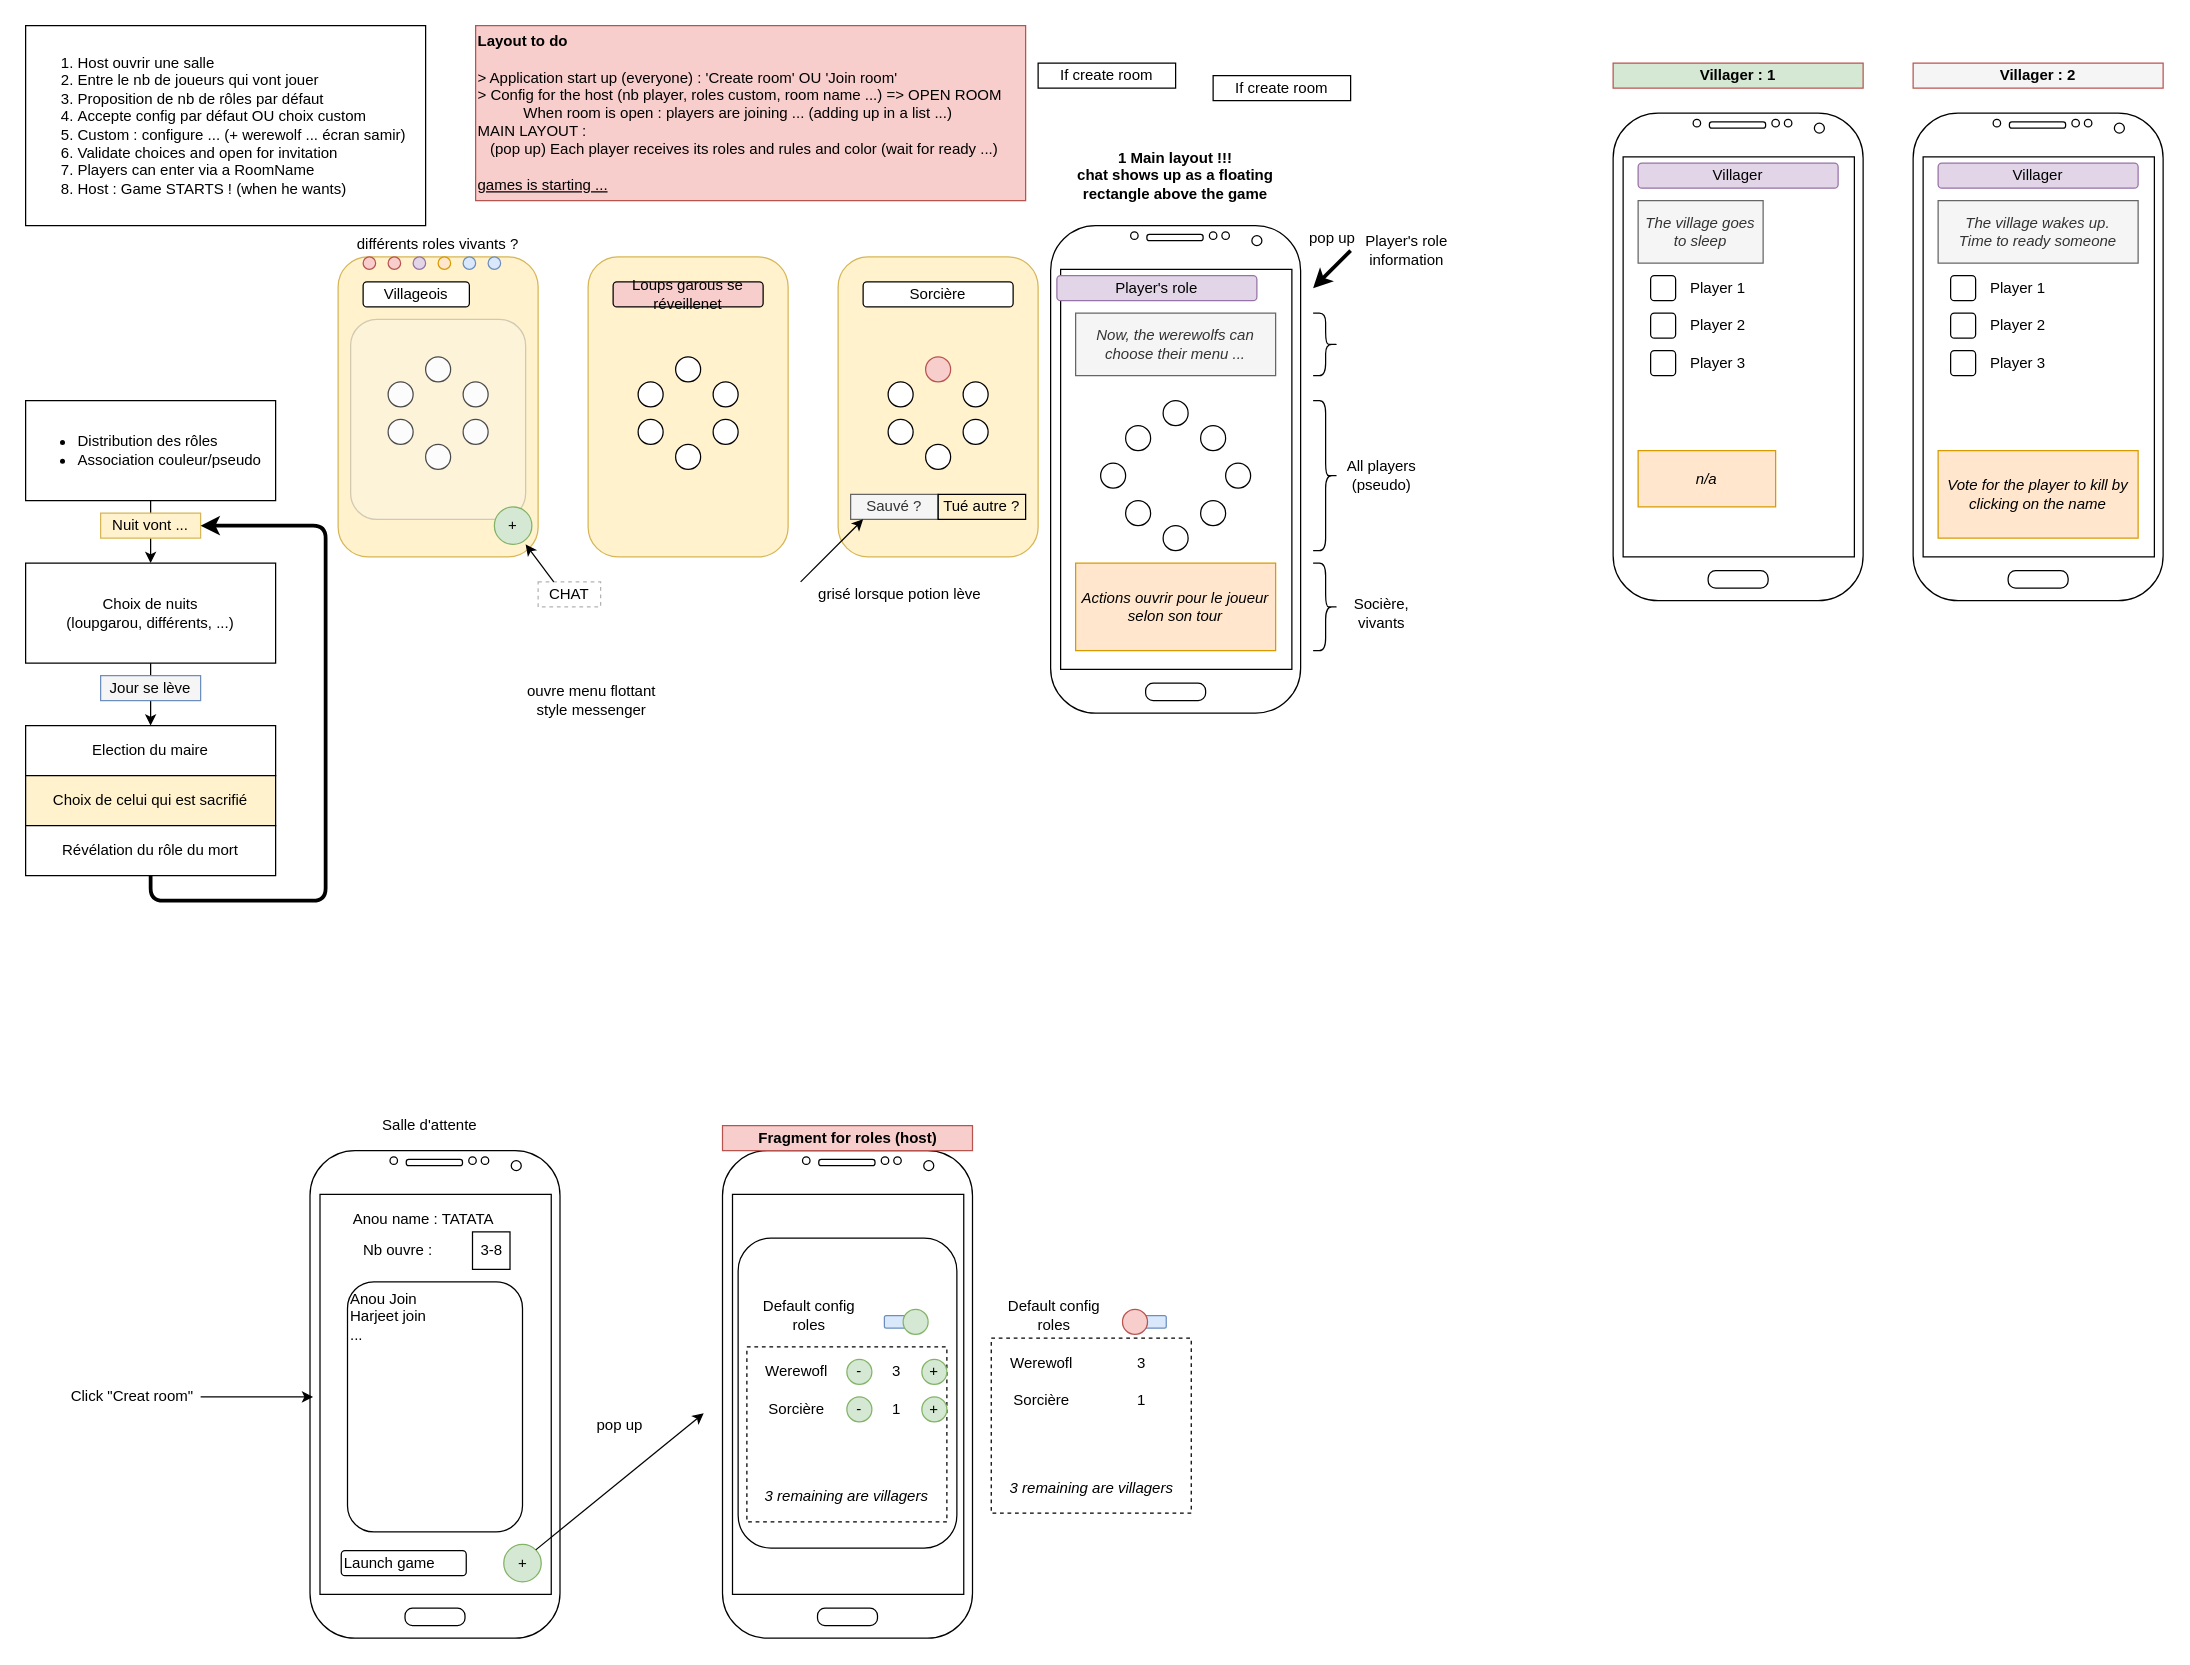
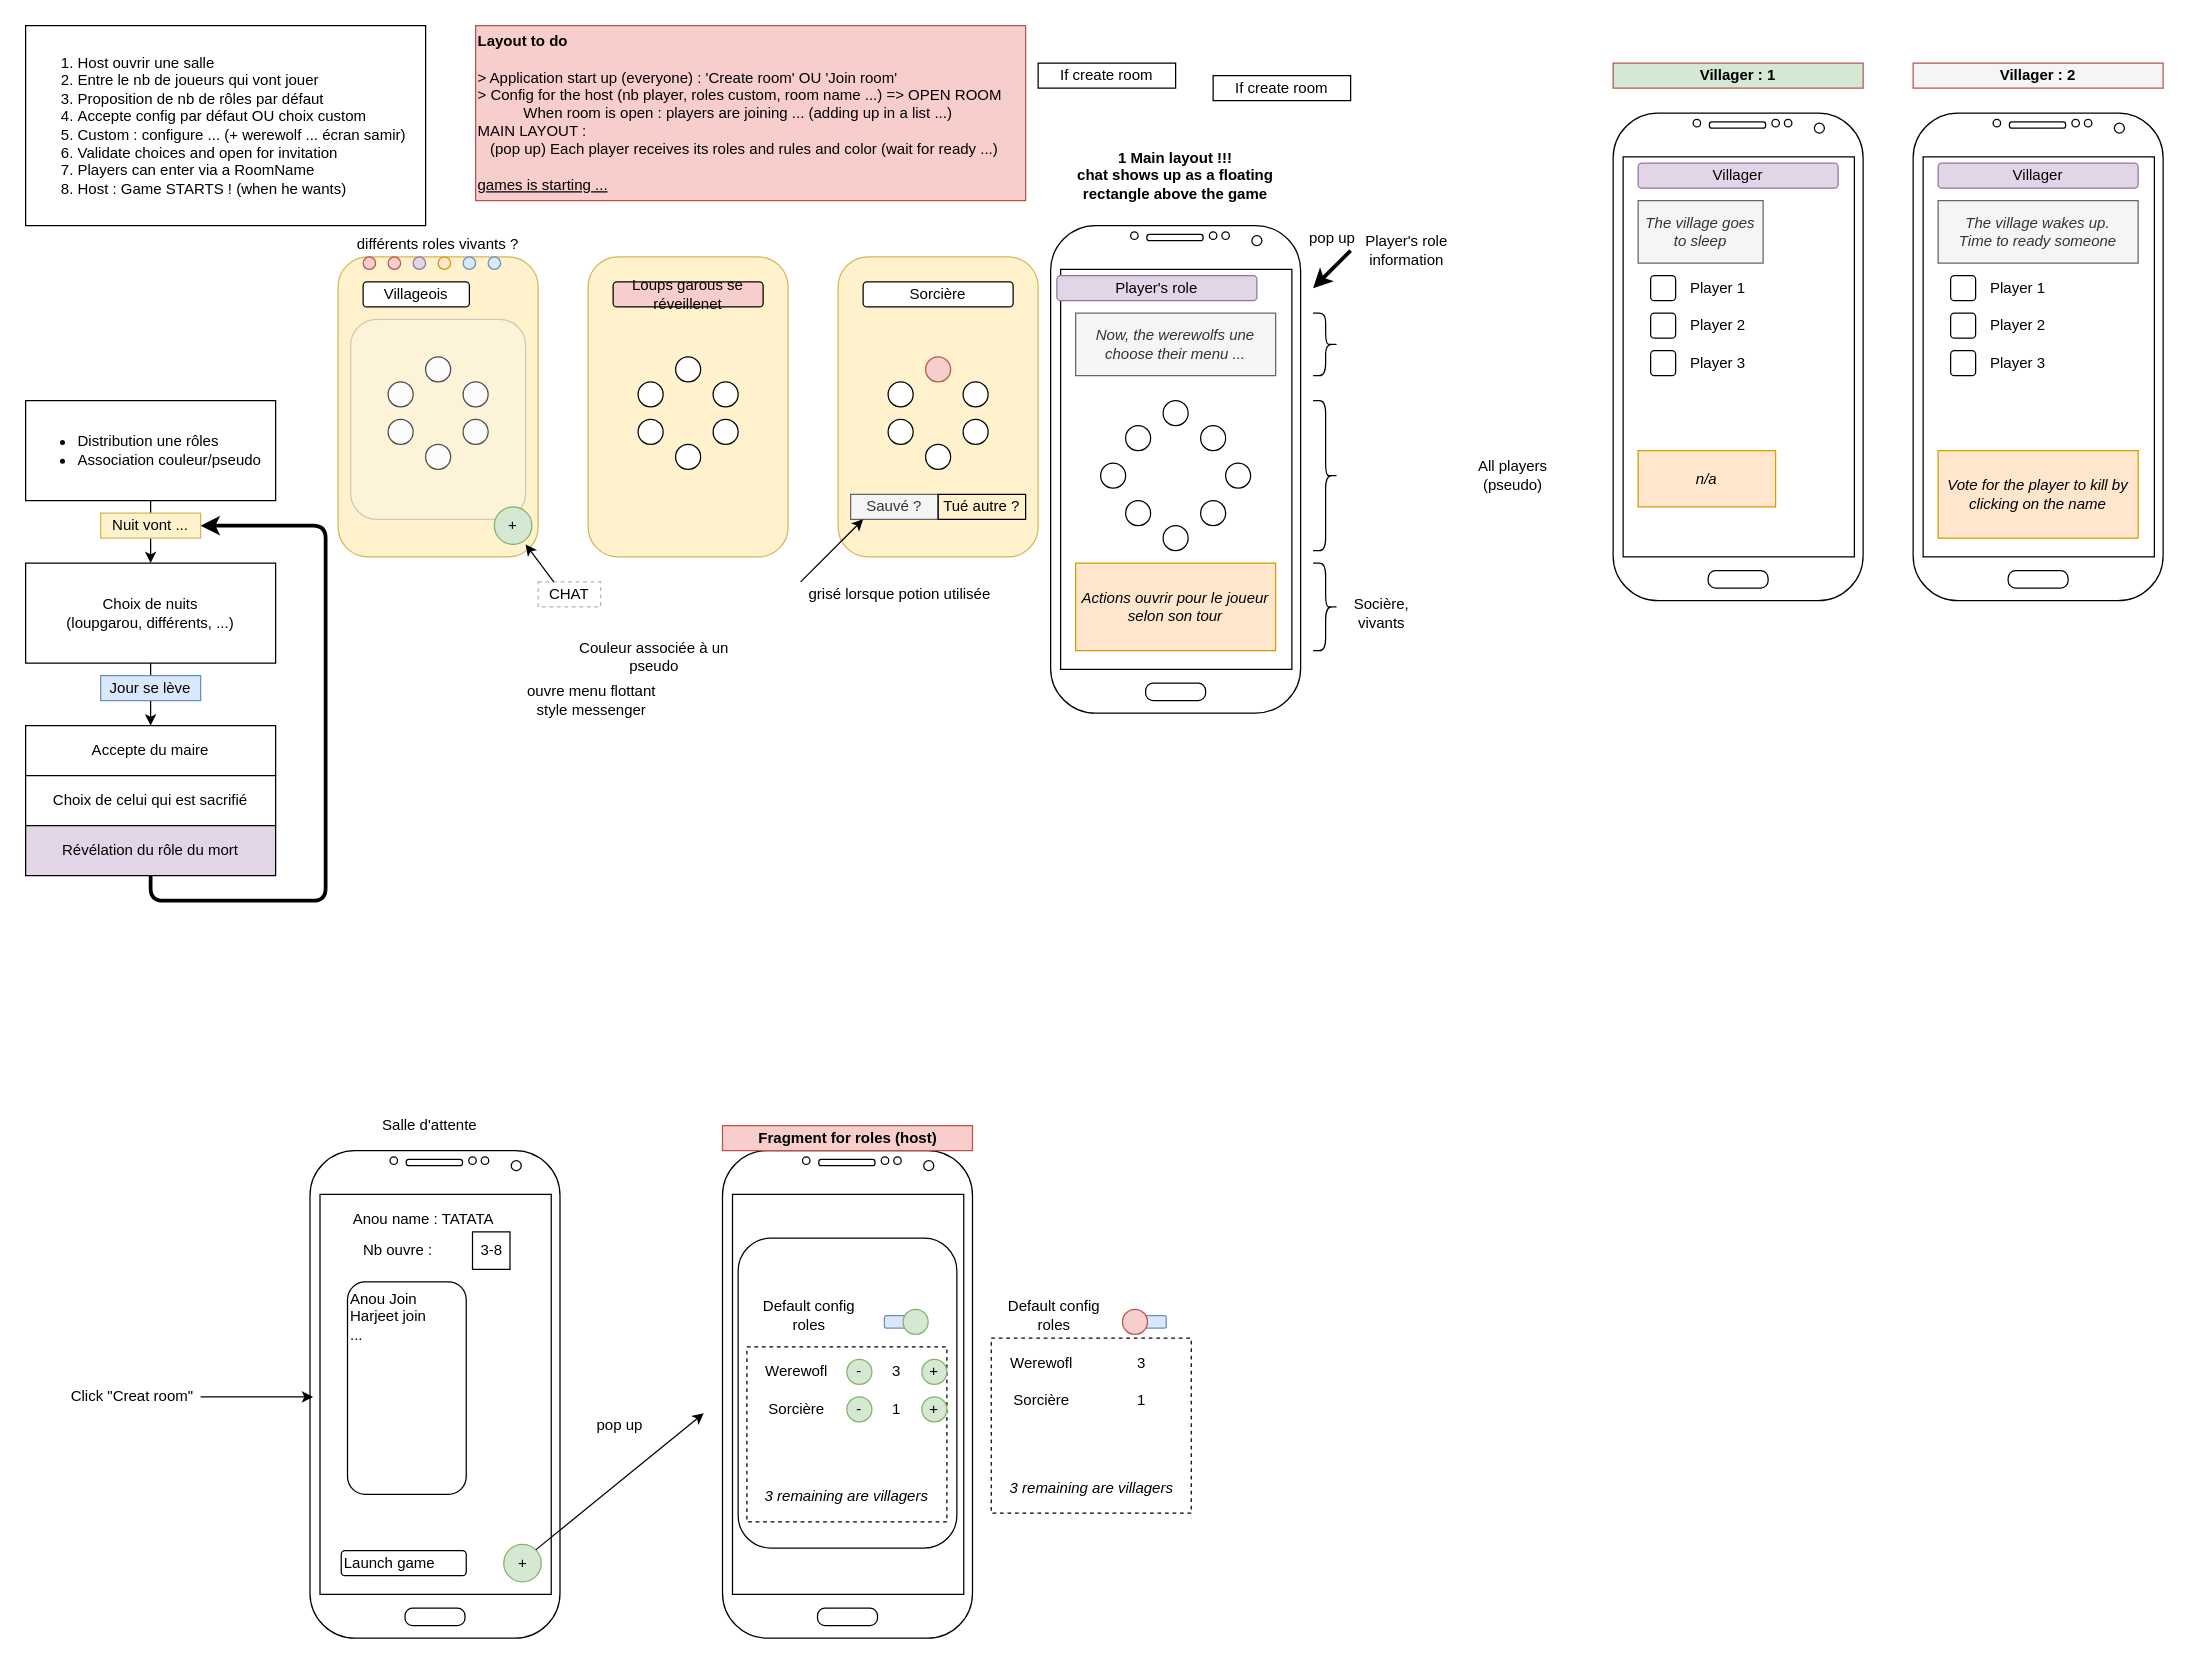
node "Now, the werewolfs can choose their menu ...": label "Now, the werewolfs can choose their menu ..." -> "Now, the werewolfs une choose their menu ..."
node "Distribution des rôles Association couleur/pseudo": label "Distribution des rôles Association couleur/pseudo" -> "Distribution une rôles Association couleur/pseudo"
node "All players (pseudo)": moved (1382, 476) -> (1513, 476)
node "grisé lorsque potion lève": label "grisé lorsque potion lève" -> "grisé lorsque potion utilisée"
node "Couleur associée à un pseudo": added
node "Jour se lève": fillcolor #f5f5f5 -> #dae8fc
node "Election du maire": label "Election du maire" -> "Accepte du maire"
node "Choix de celui qui est sacrifié": fillcolor #fff2cc -> #ffffff
node "Révélation du rôle du mort": fillcolor #ffffff -> #e1d5e7
node "Anou Join Harjeet join ...": size 175x250 -> 119x213
